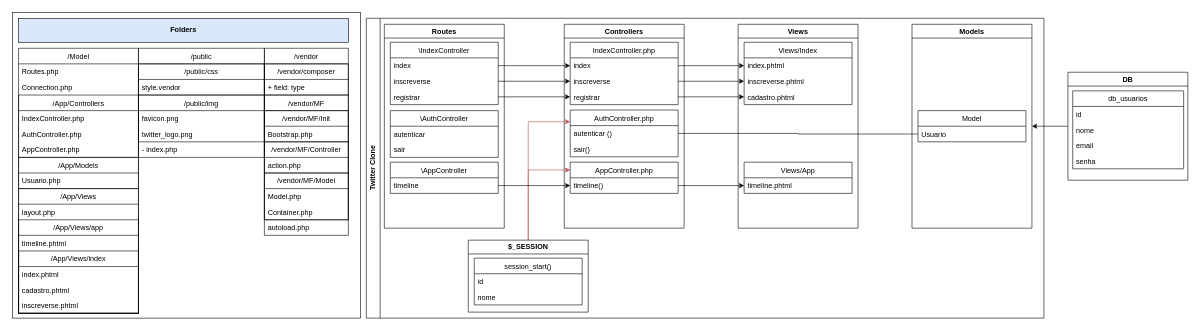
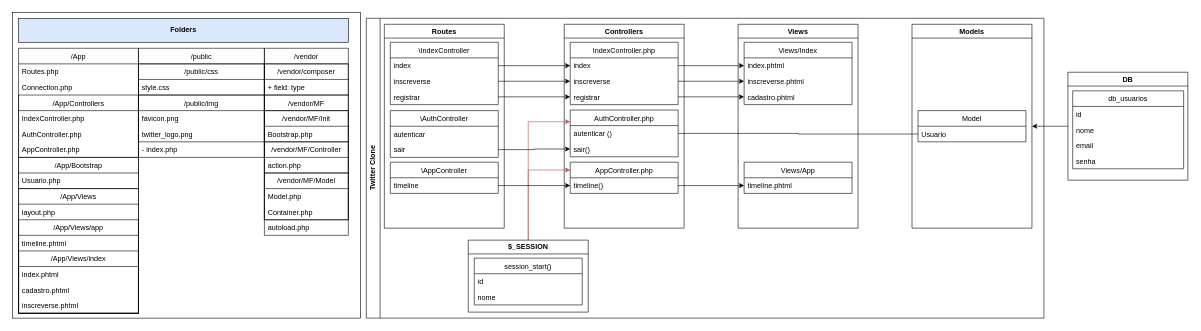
node "/Model": label "/Model" -> "/App"
node "style.vendor": label "style.vendor" -> "style.css"
edge "sair" -> "sair()": added
node "/App/Models": label "/App/Models" -> "/App/Bootstrap"
